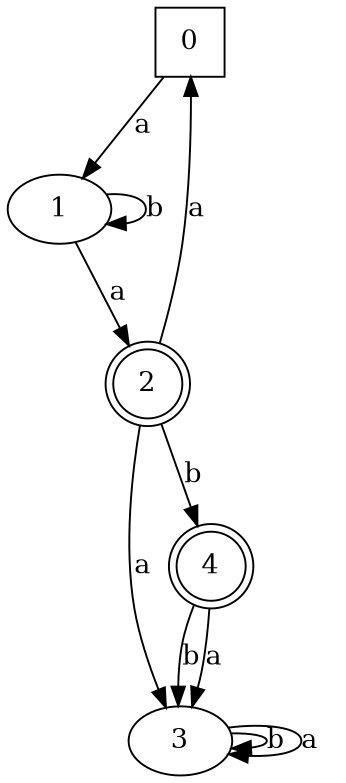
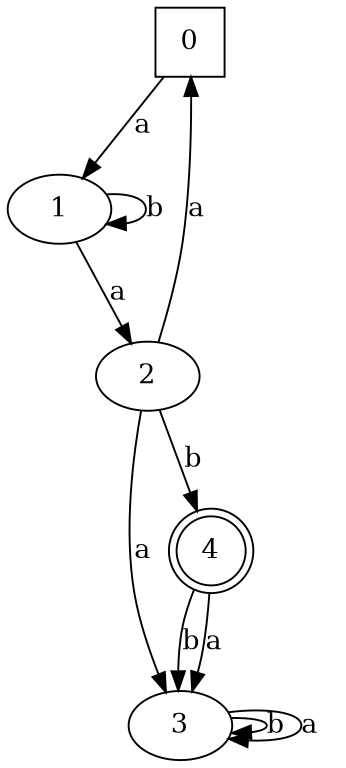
node "2": shape doublecircle -> ellipse
